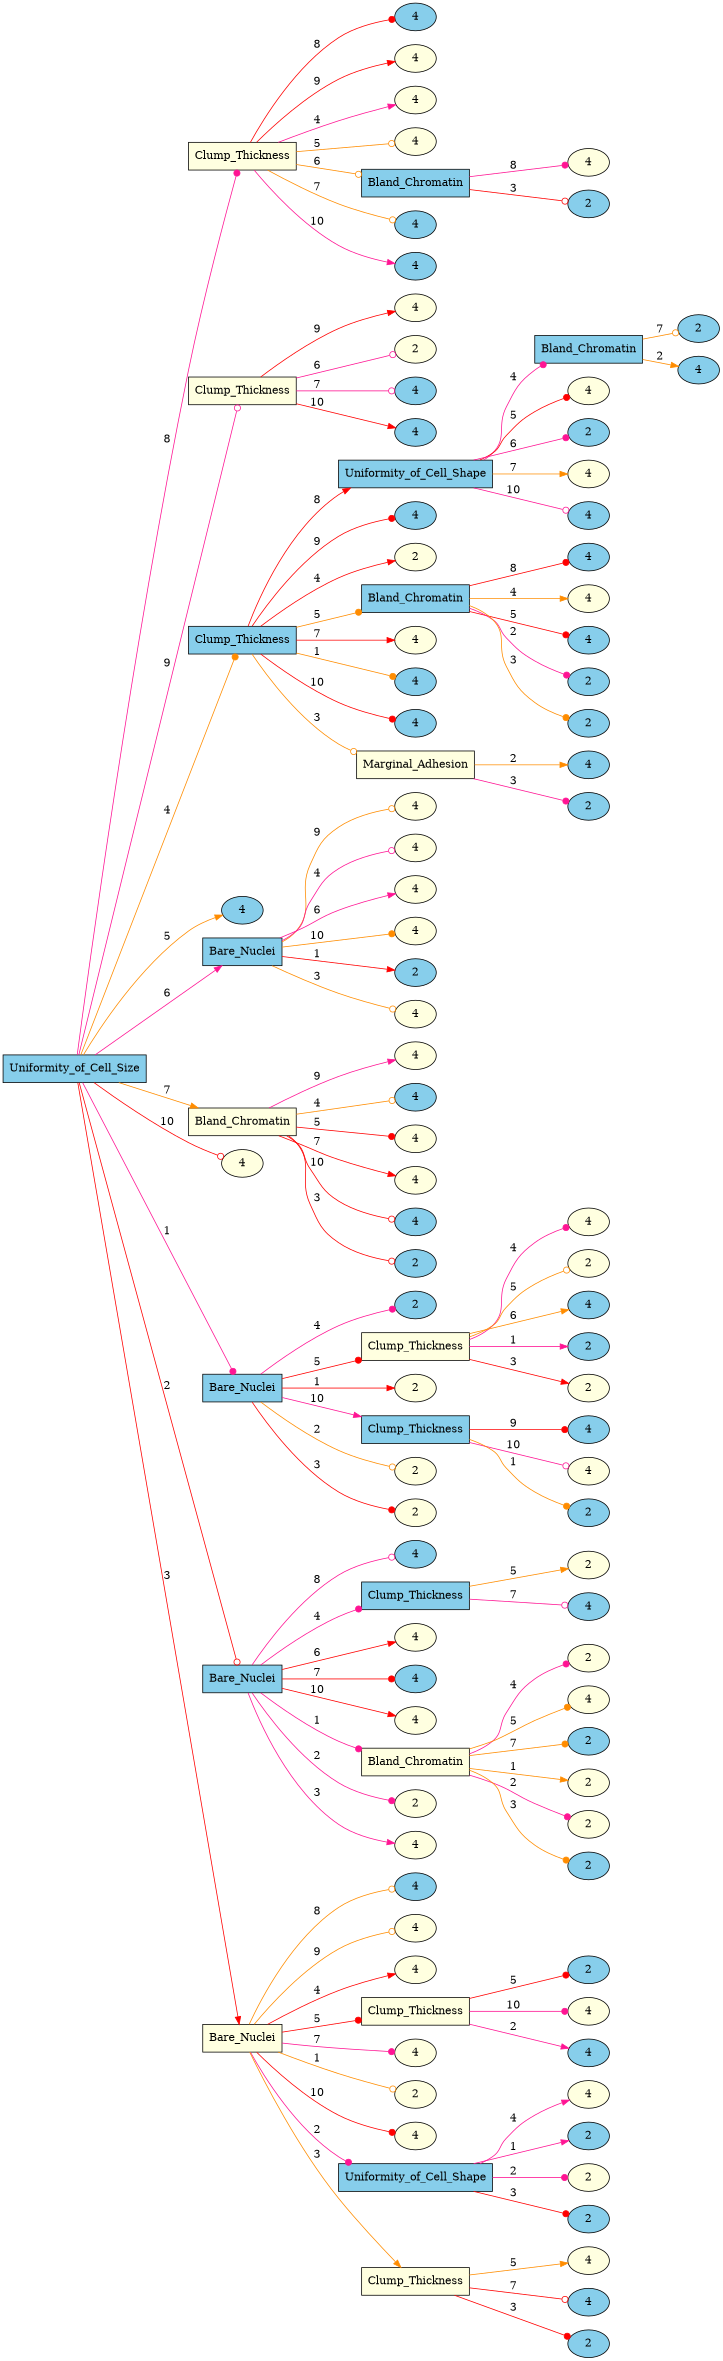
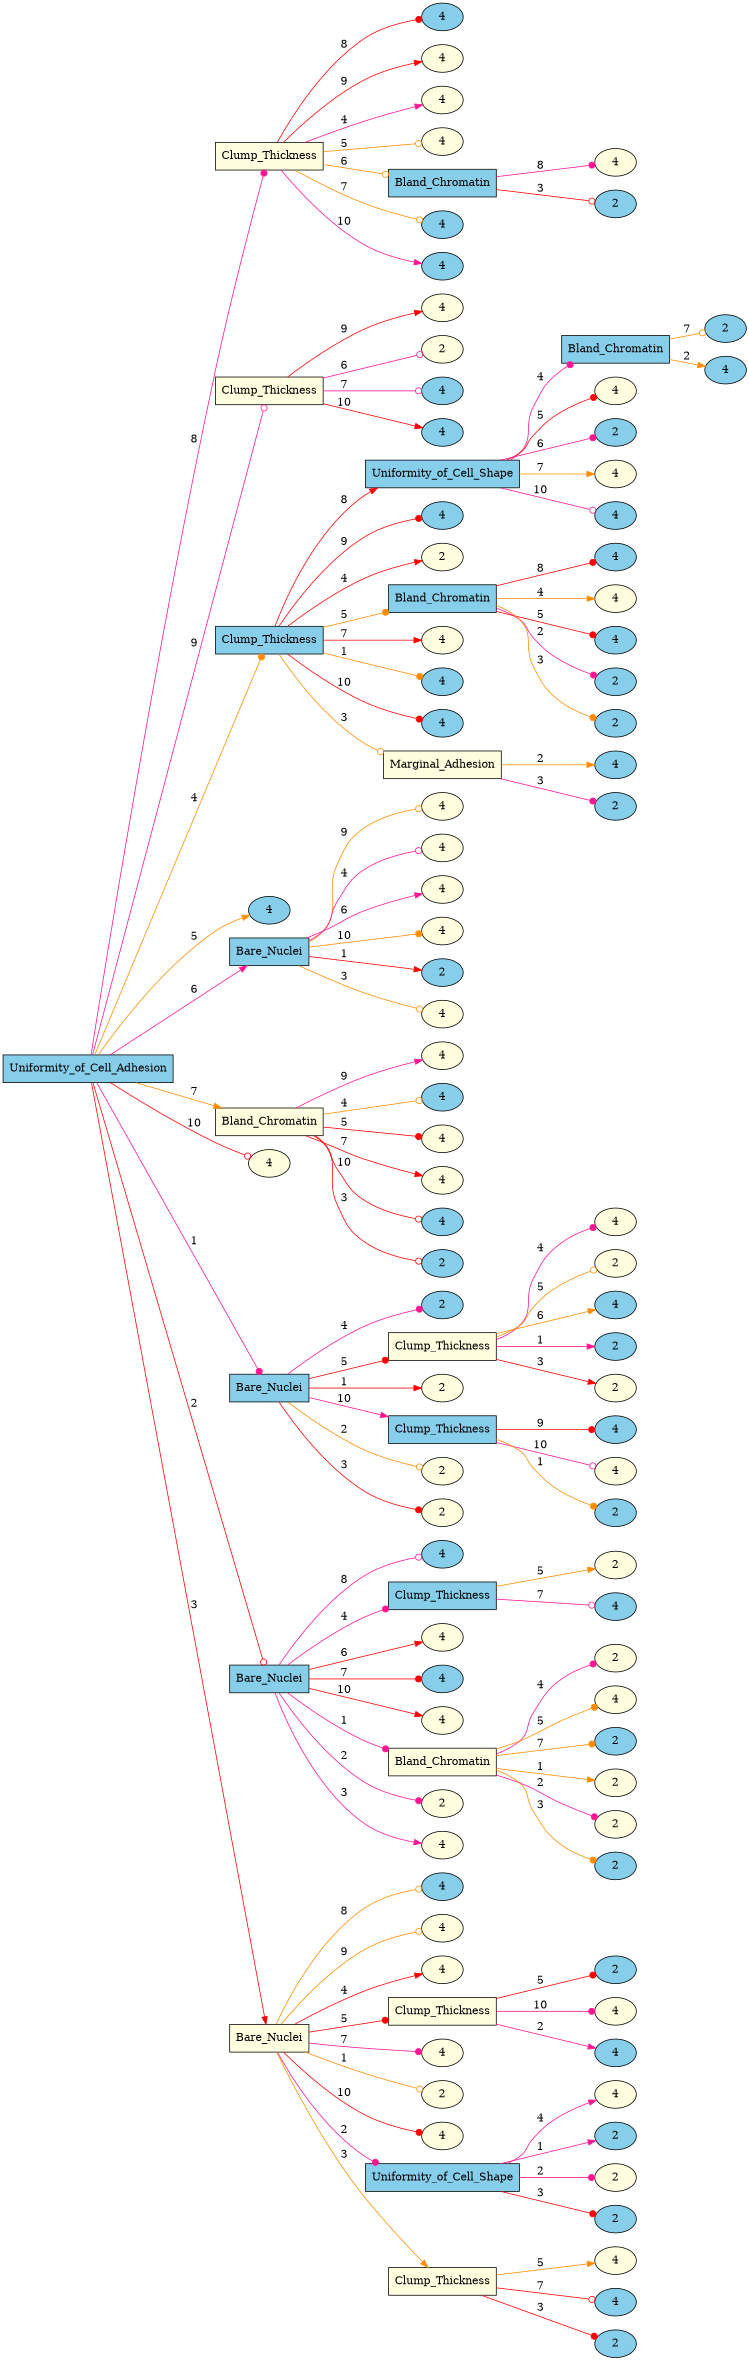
node "Uniformity_of_Cell_Size": label "Uniformity_of_Cell_Size" -> "Uniformity_of_Cell_Adhesion"
